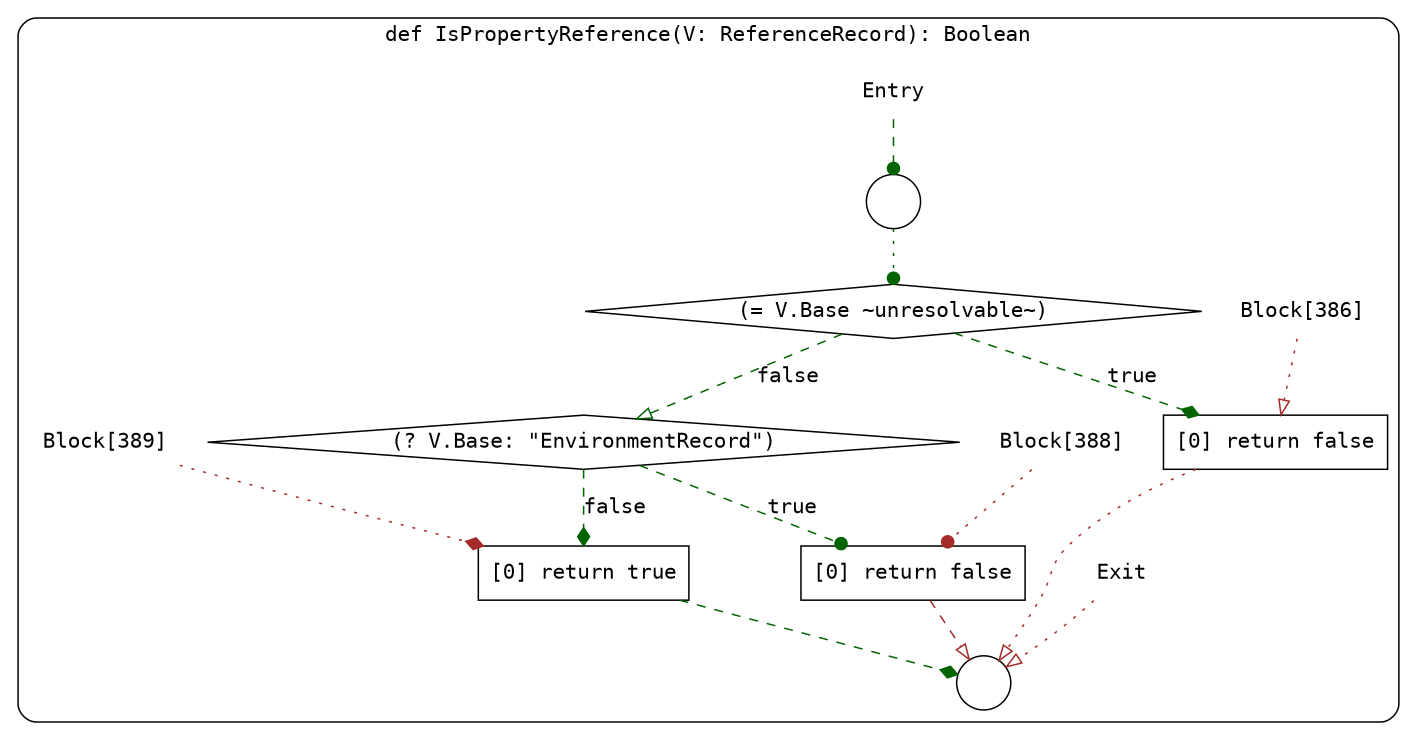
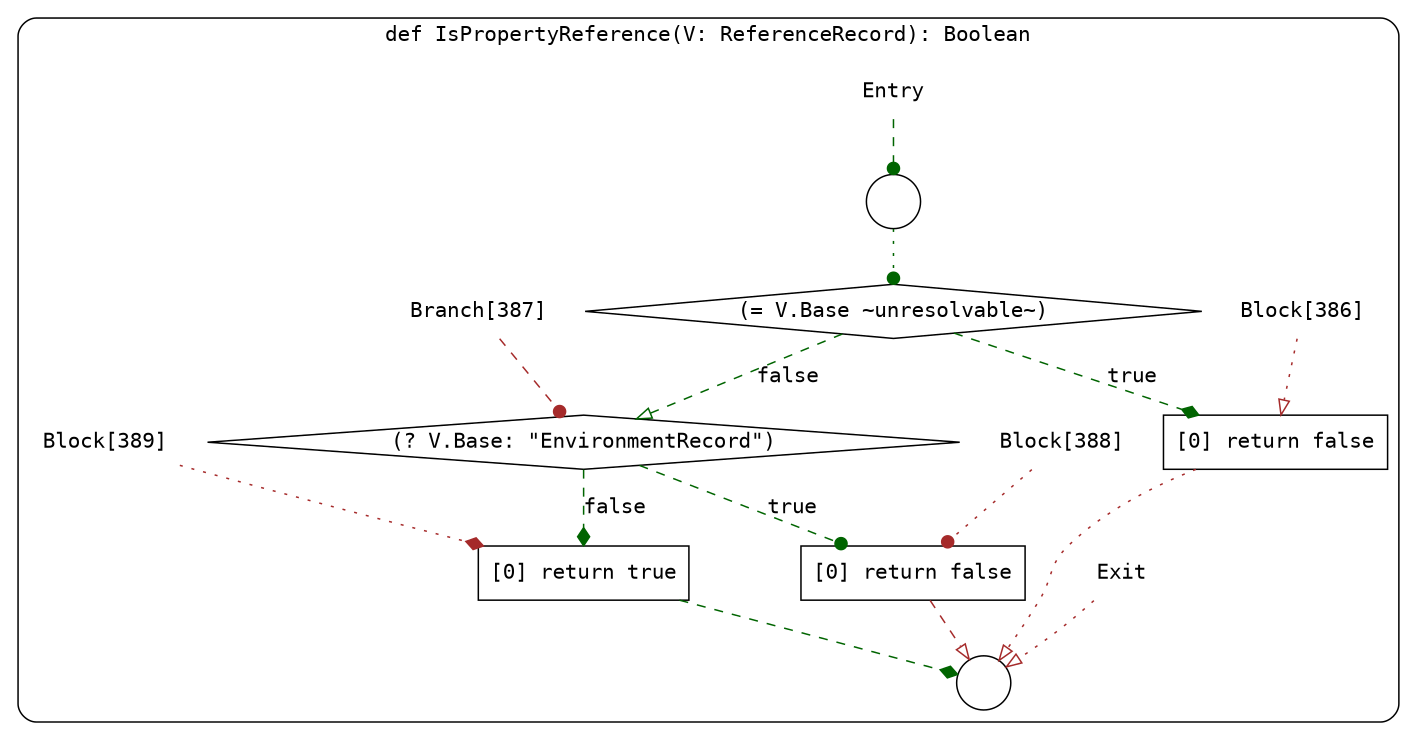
node "Branch[387]": added
